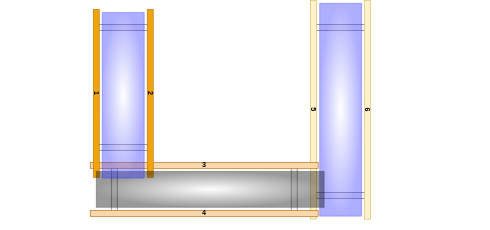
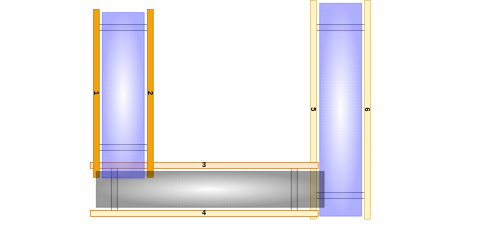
node "3": fillcolor #fad7ac -> #ffe6cc
node "4": fillcolor #fad7ac -> #fff2cc
